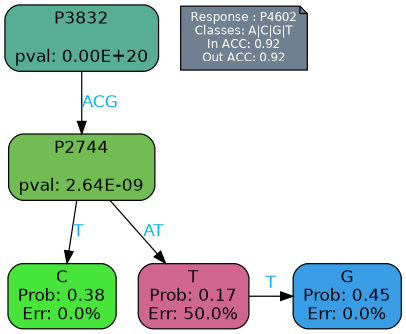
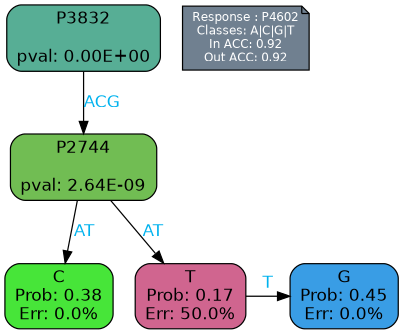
node "P3832 pval: 0.00E+20": label "P3832 pval: 0.00E+20" -> "P3832 pval: 0.00E+00"
edge "P2744 pval: 2.64E-09" -> "C Prob: 0.38 Err: 0.0%": label "T" -> "AT"
